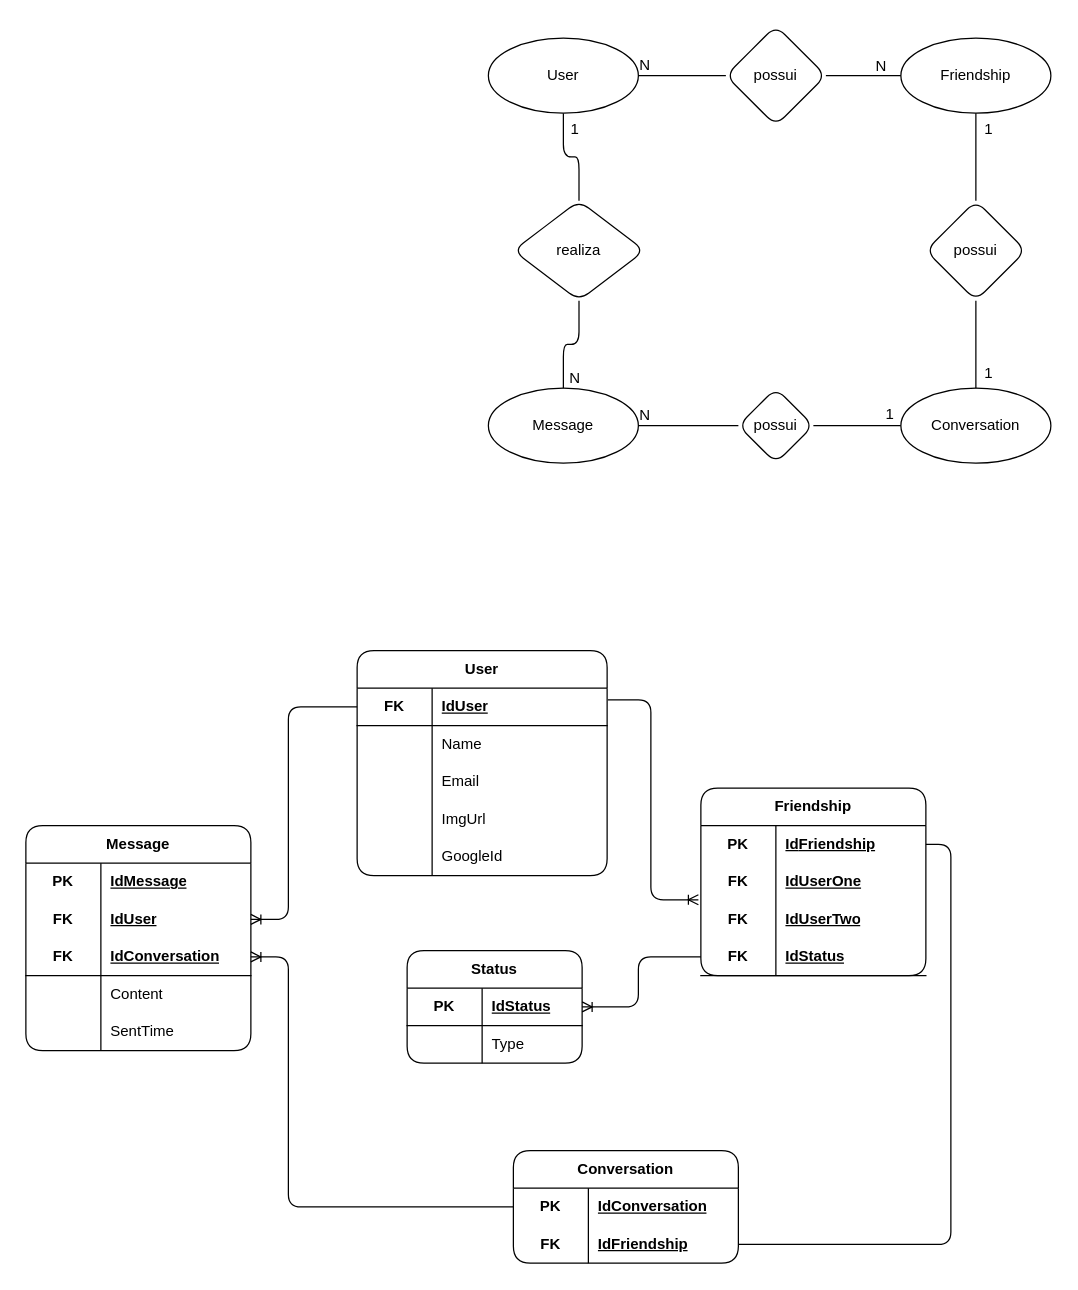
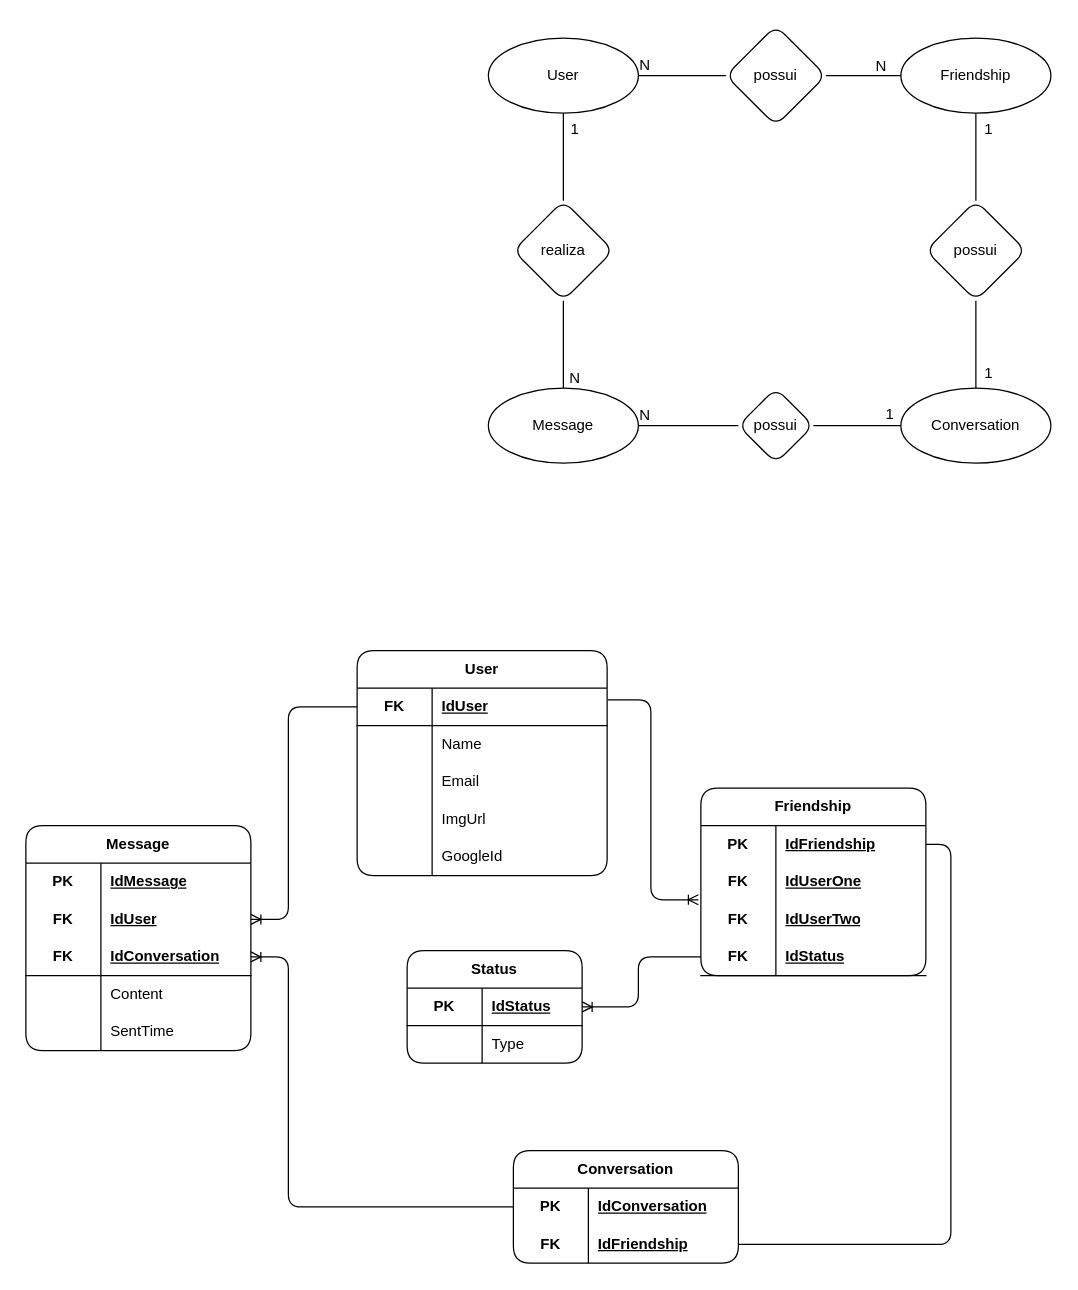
node "realiza": size 131x100 -> 100x100
